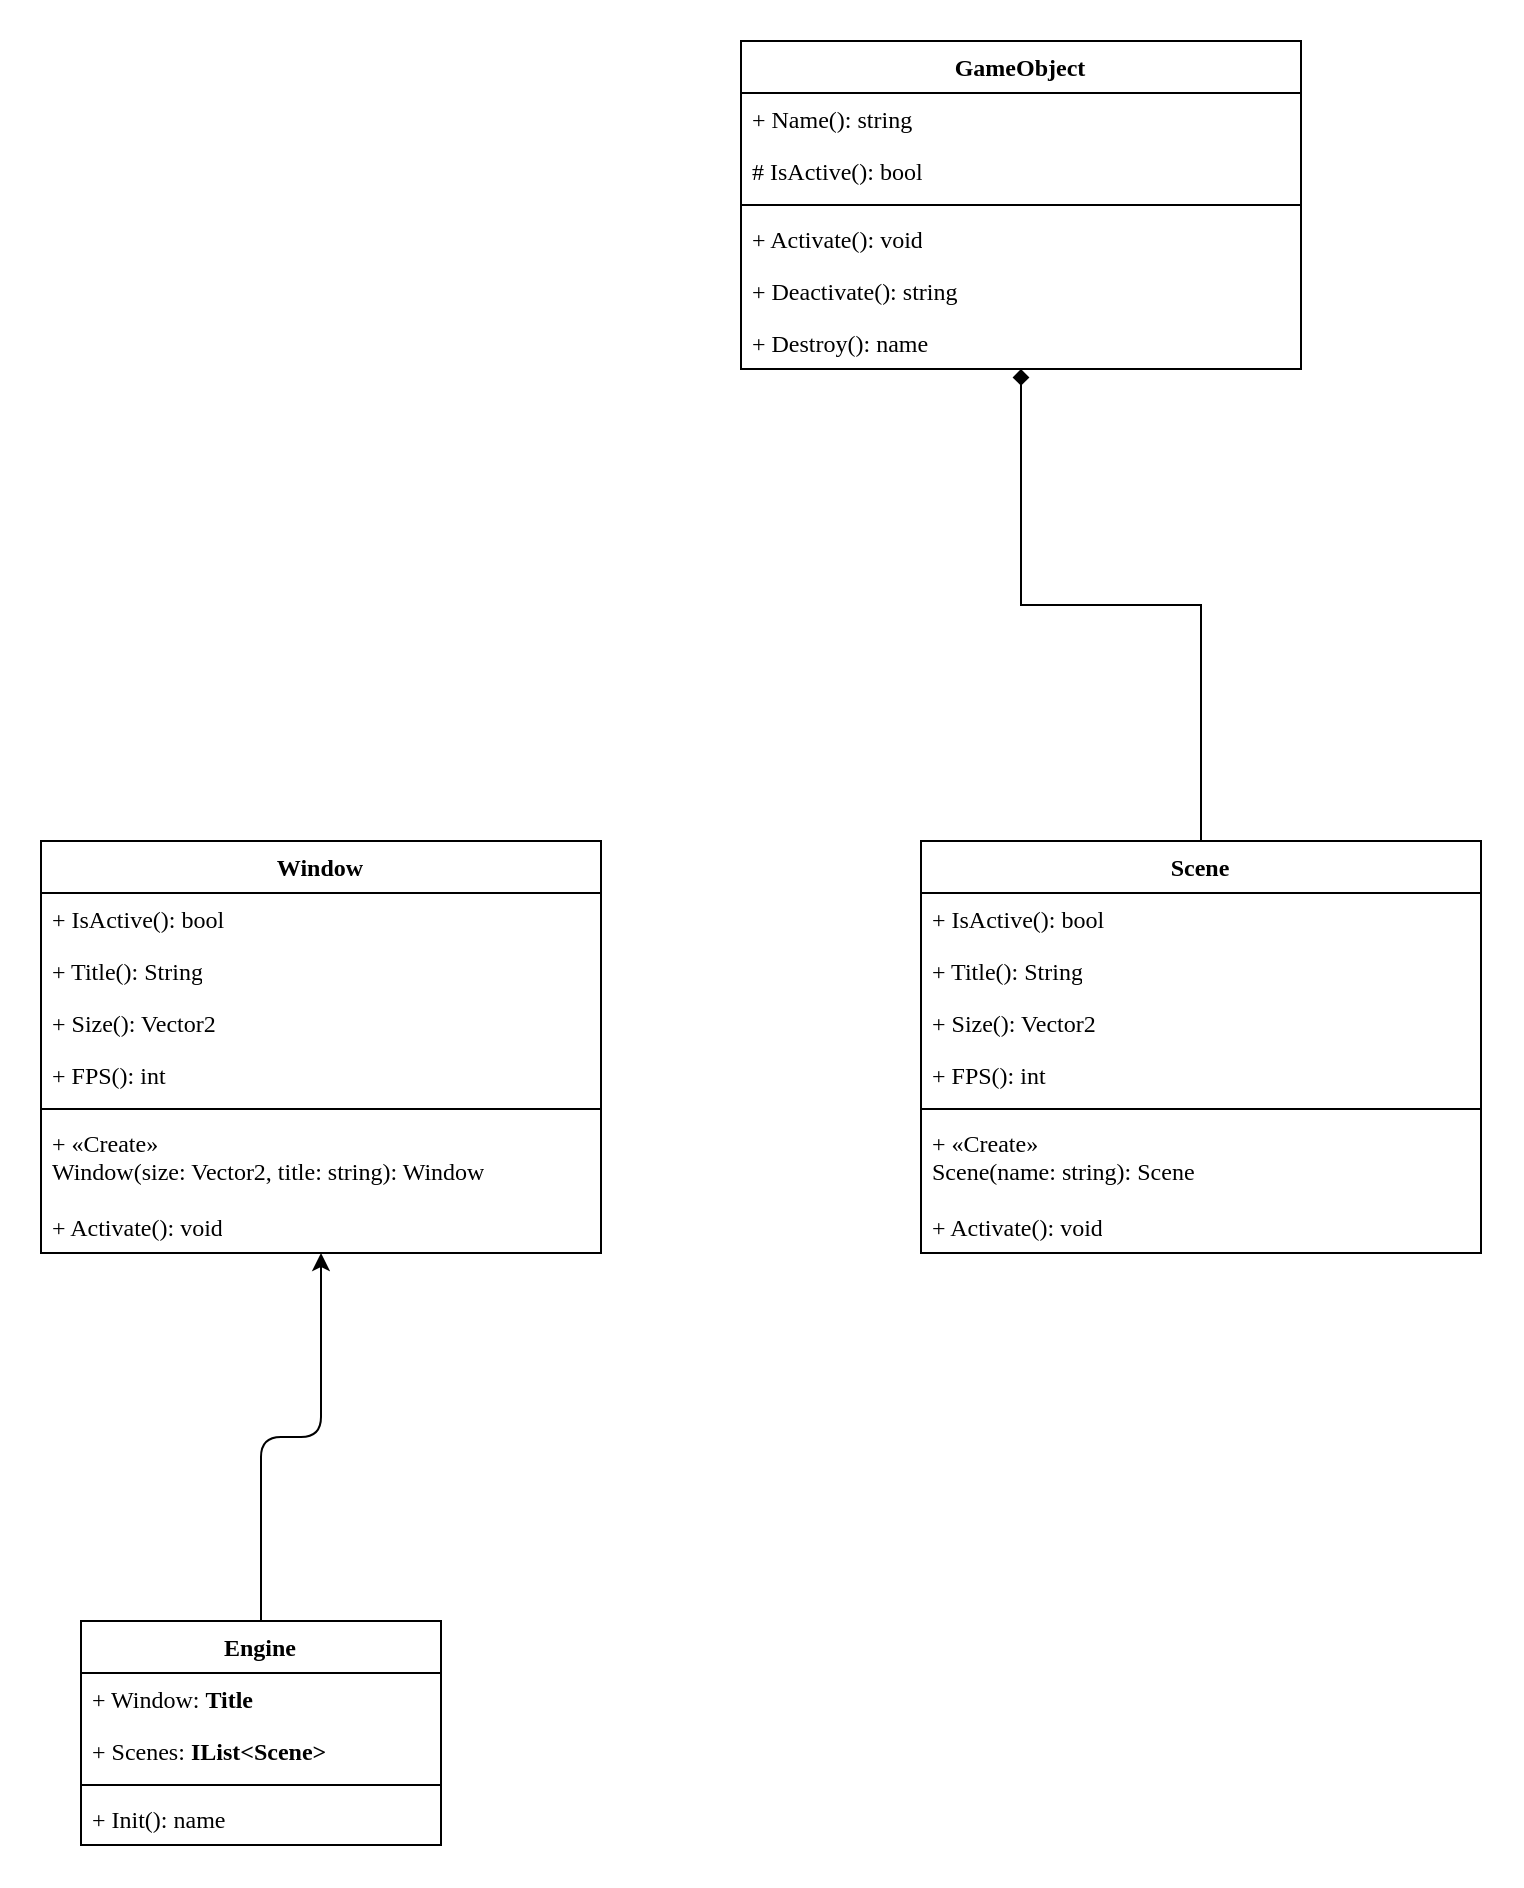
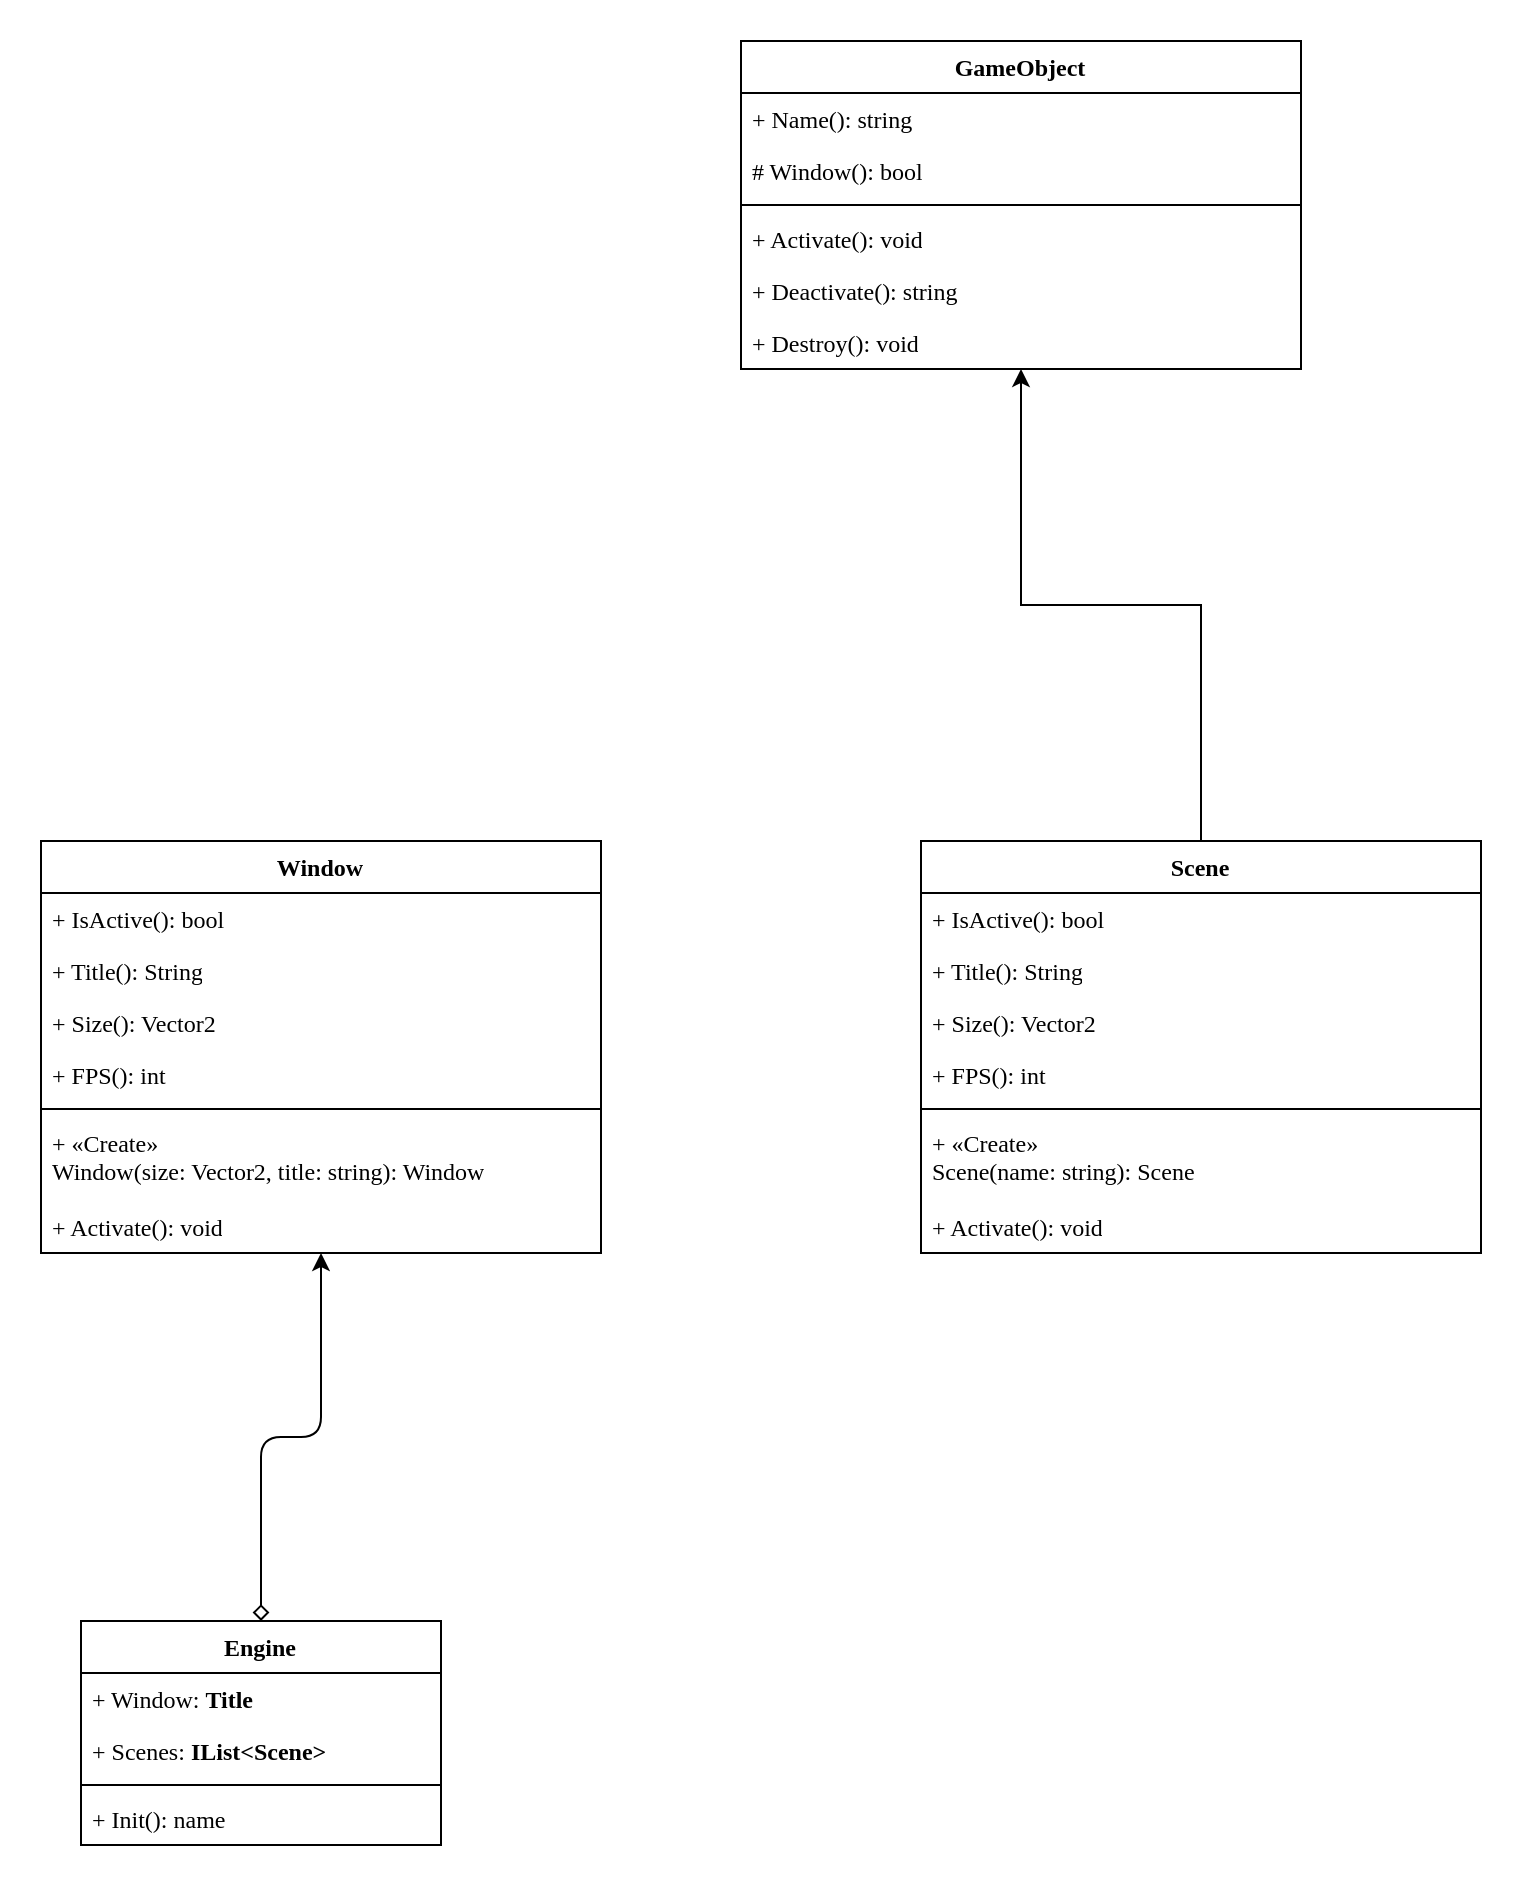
node "# IsActive(): bool": label "# IsActive(): bool" -> "# Window(): bool"
node "+ Destroy(): name": label "+ Destroy(): name" -> "+ Destroy(): void"
edge "Scene" -> "GameObject": arrowhead diamond -> classic
edge "Engine" -> "Window": arrowhead none -> diamond
